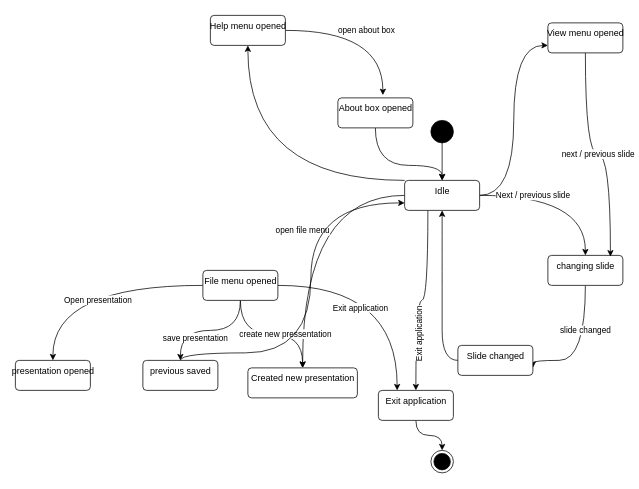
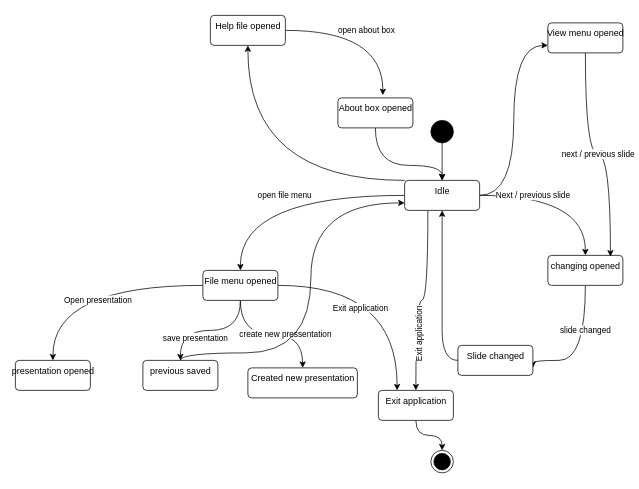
node "Help menu opened": label "Help menu opened" -> "Help file opened"
edge "Idle" -> "Created new presentation": now "Idle" -> "File menu opened"
node "changing slide": label "changing slide" -> "changing opened"
